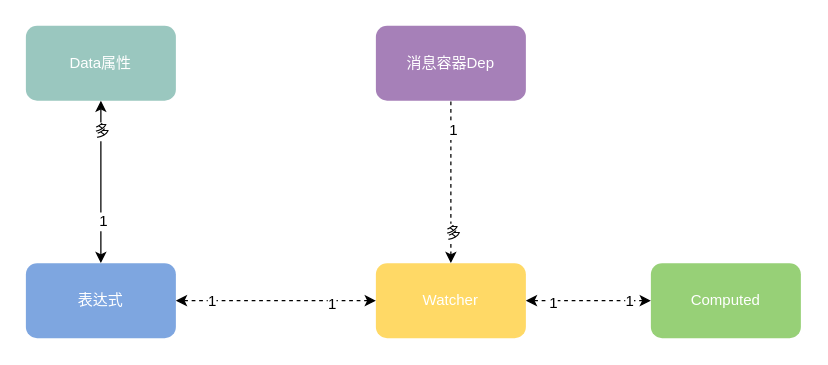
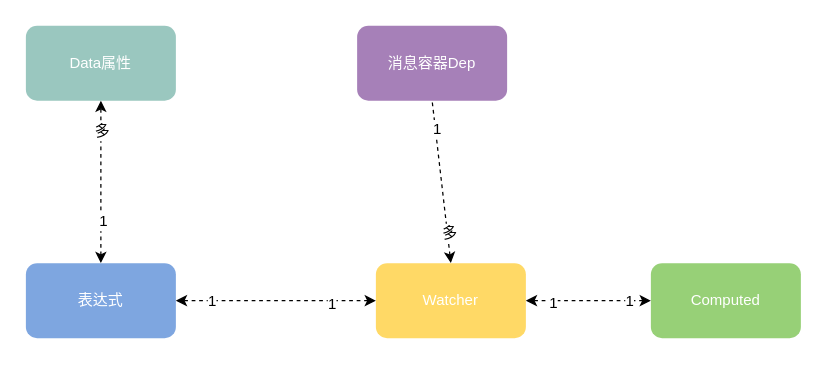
node "消息容器Dep": moved (451, 63) -> (432, 63)
edge "Data属性" -- "表达式": style solid -> dashed
